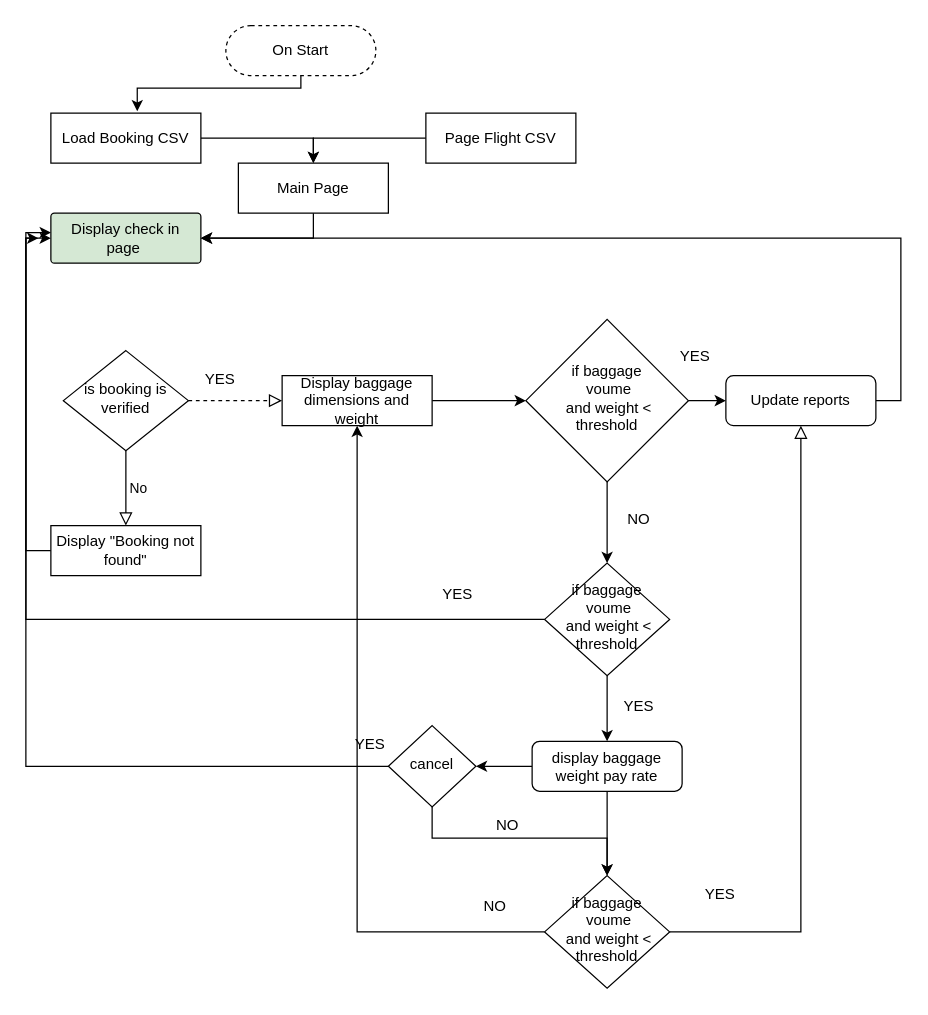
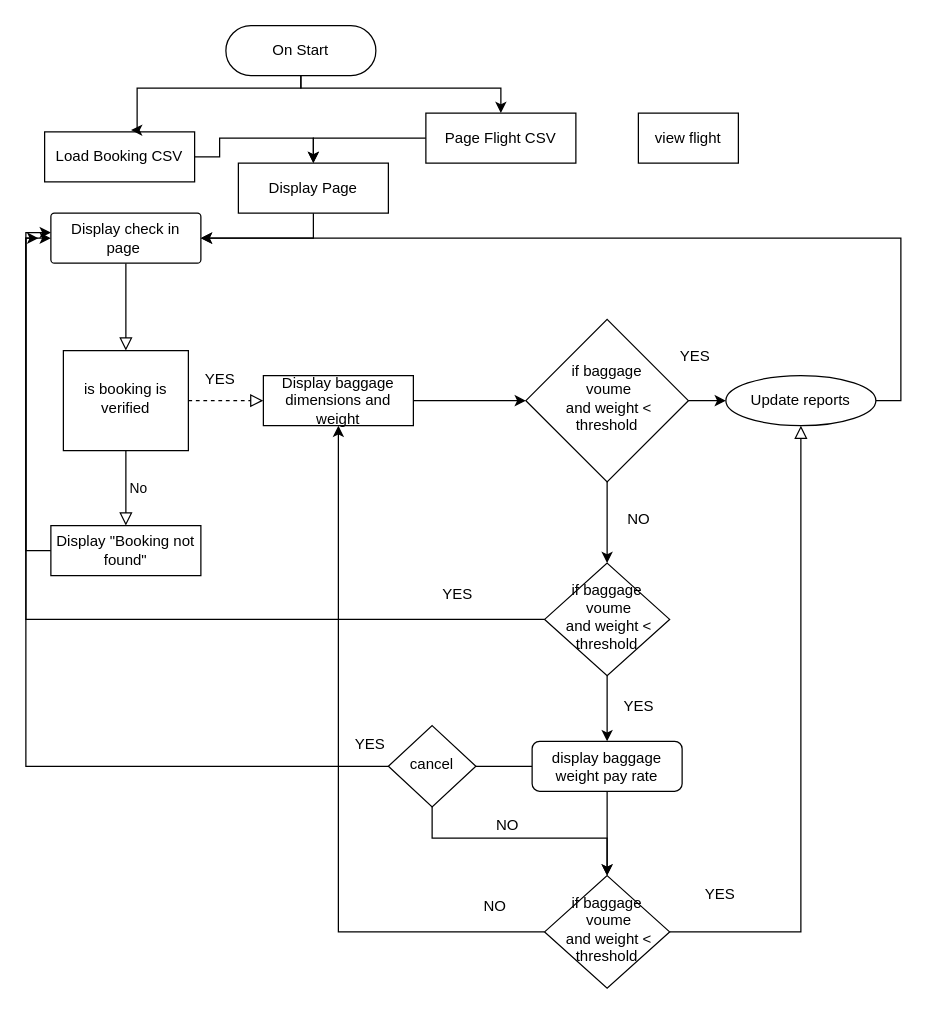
node "On Start": style dashed -> solid
edge "On Start" -> "Page Flight CSV": added
node "Load Booking CSV": moved (126, 138) -> (119, 157)
node "view flight": added
node "Main Page": label "Main Page" -> "Display Page"
node "Display check in page": fillcolor #d5e8d4 -> #ffffff
edge "Display check in page" -> "is booking is verified": added
node "is booking is verified": shape diamond -> rectangle
node "Display baggage dimensions and weight": moved (357, 401) -> (338, 401)
node "Update reports": shape rounded rectangle -> ellipse
edge "display baggage weight pay rate" -> "cancel": arrowhead classic -> none
